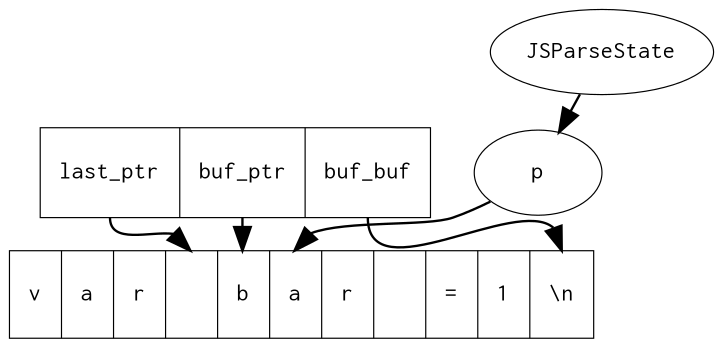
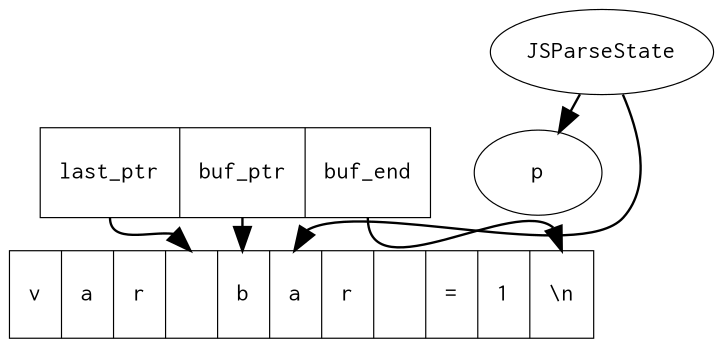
node "last_ptr": text "buf_buf" -> "buf_end"
edge "p" -> "v": now "JSParseState" -> "v"
